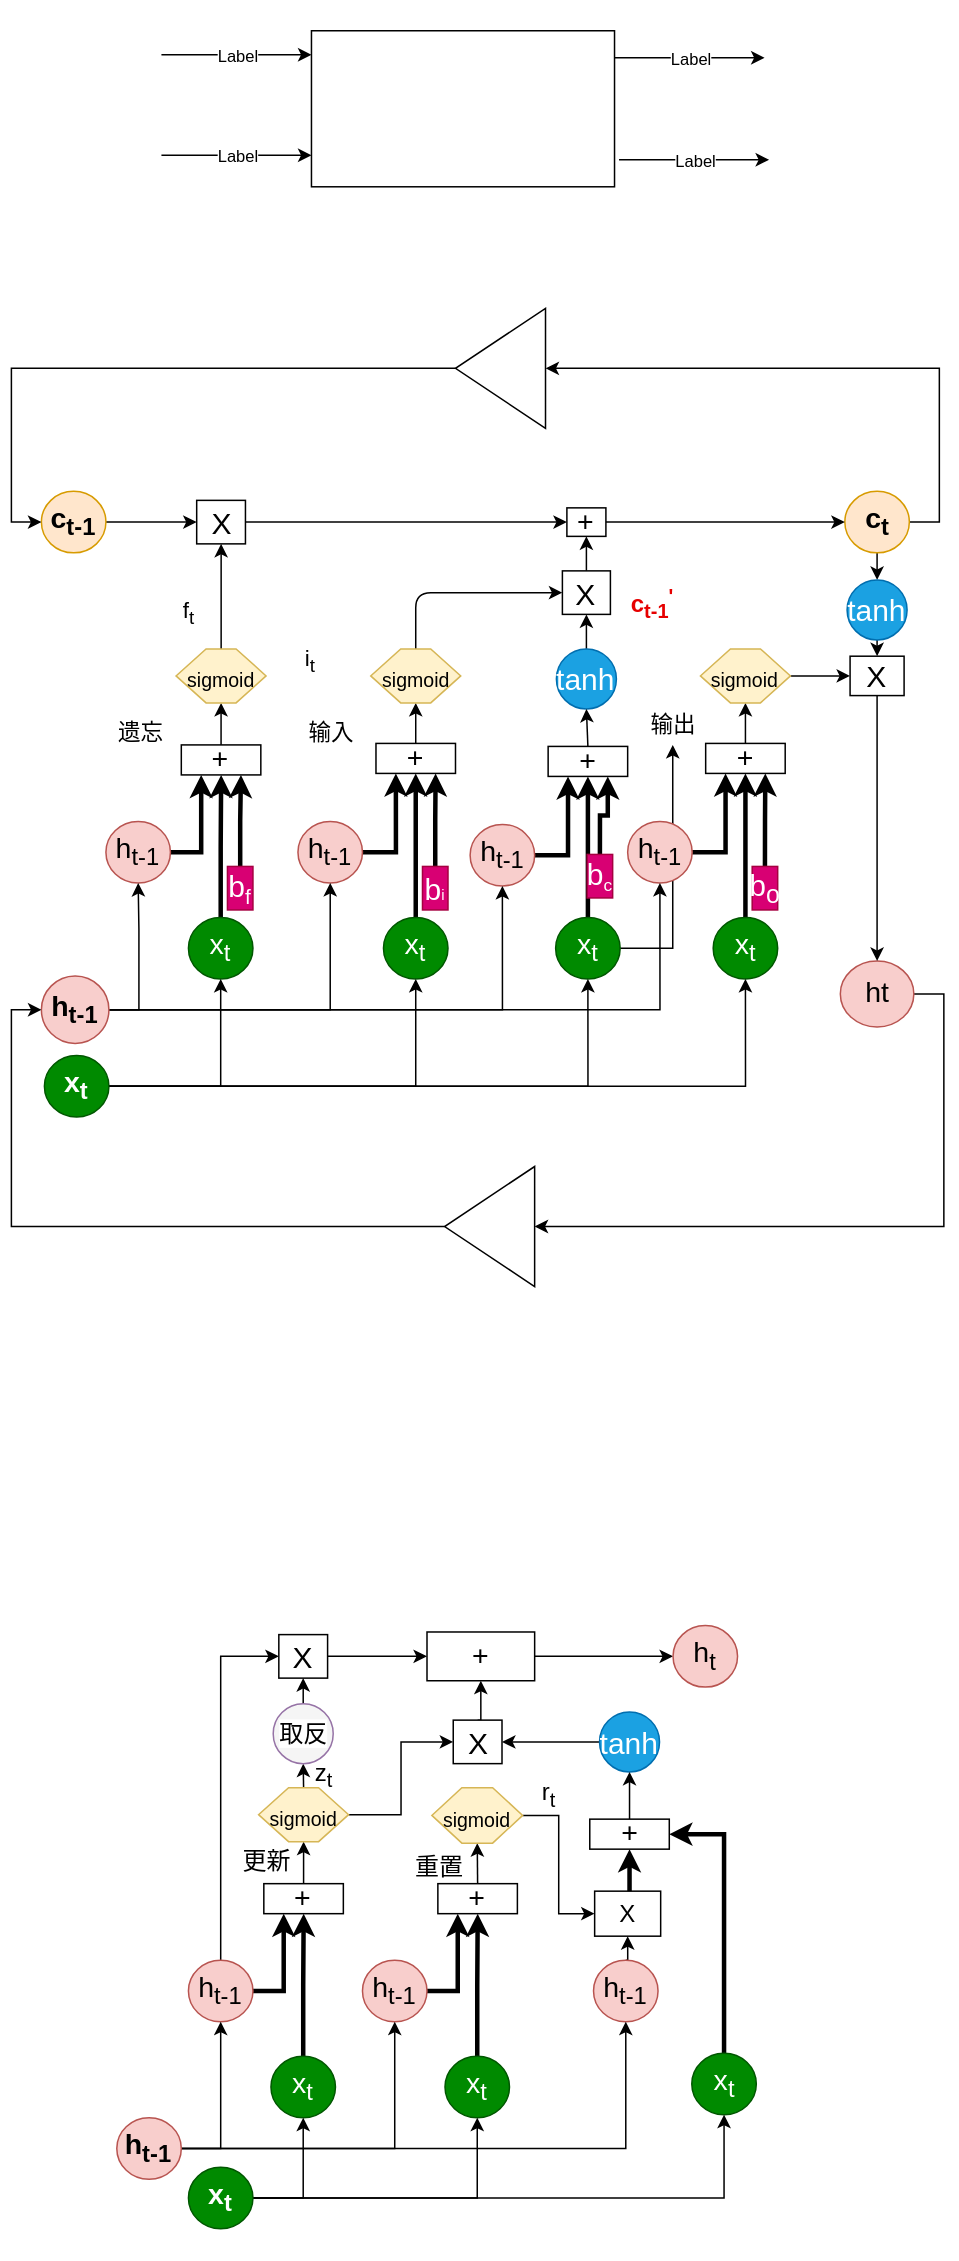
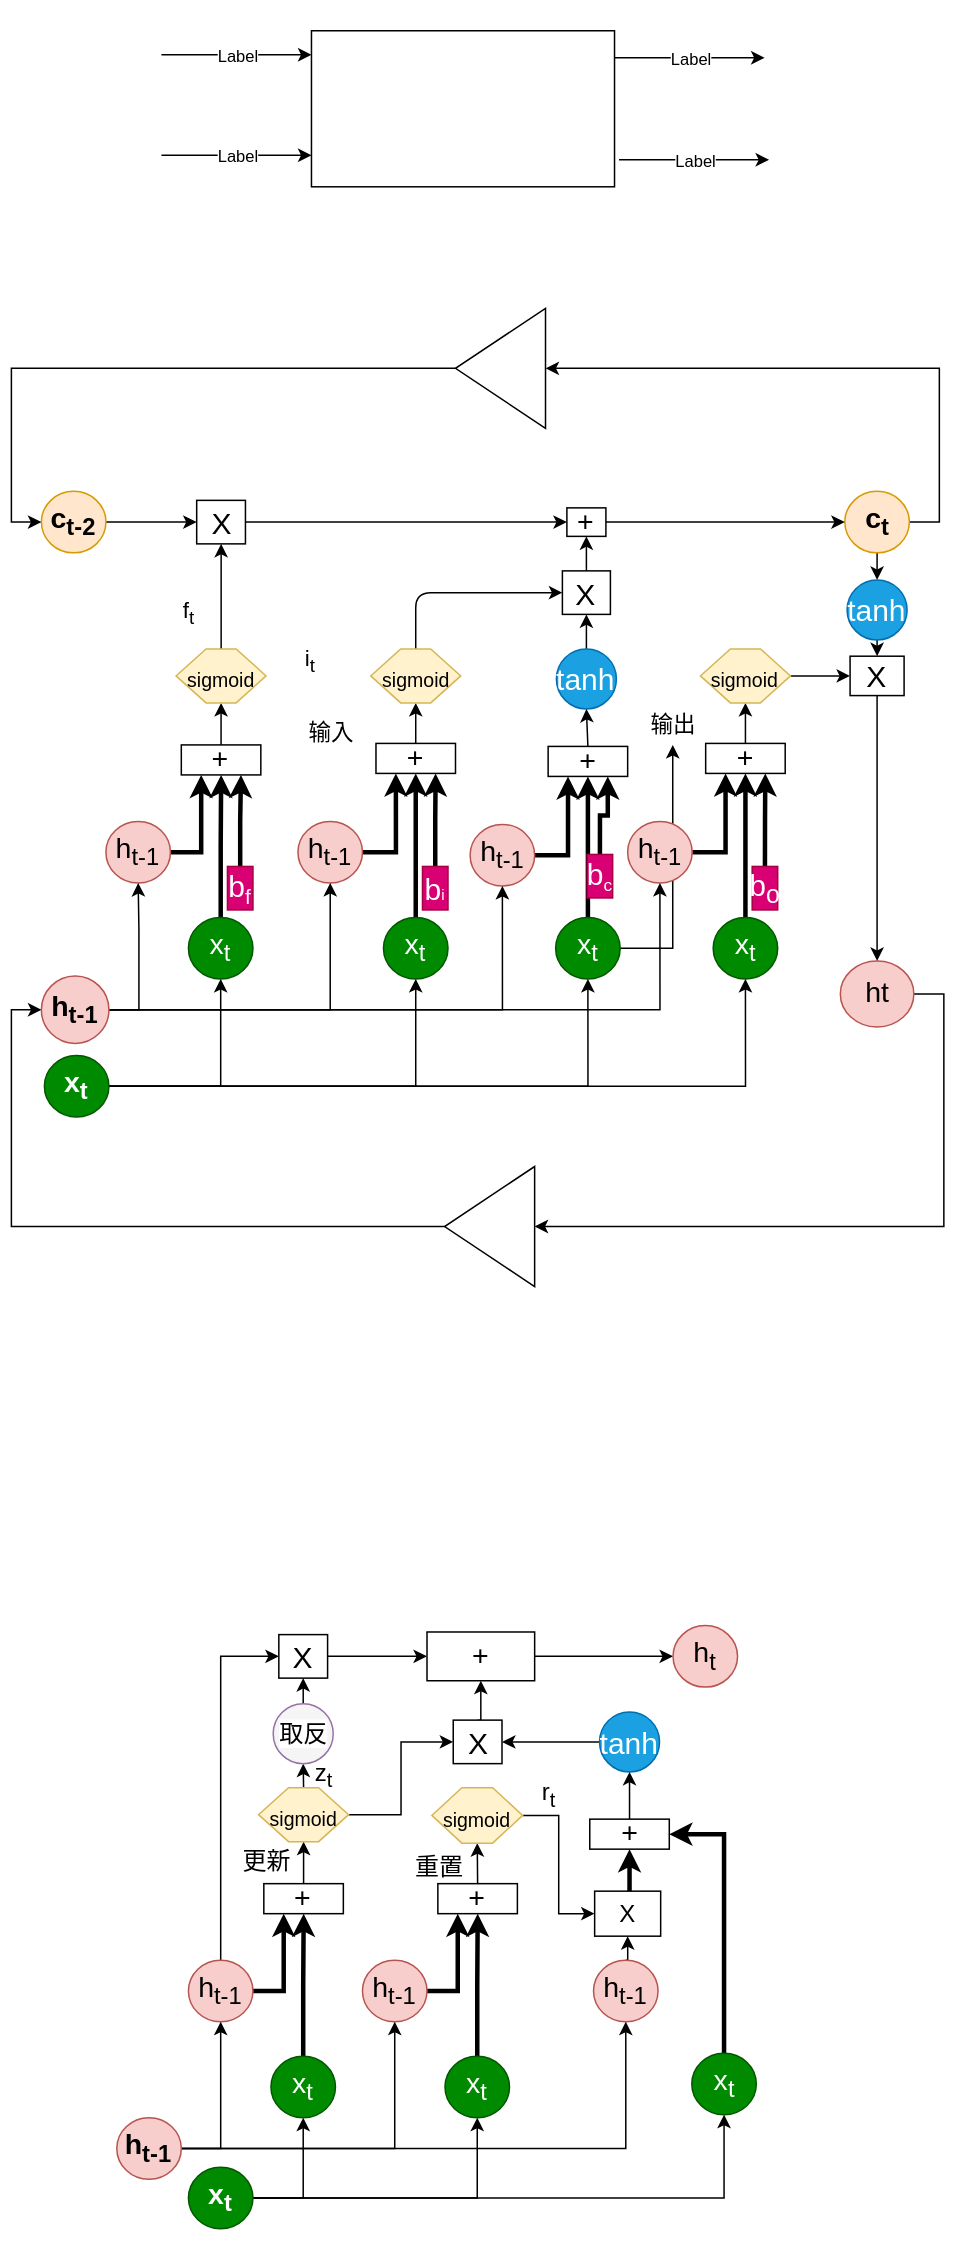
node "ct-1": label "ct-1" -> "ct-2"
node "ct-1'": removed
node "遗忘": removed
